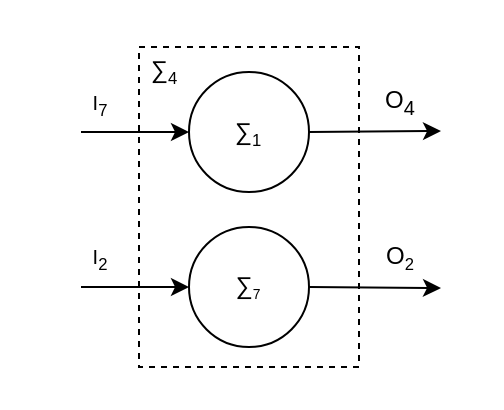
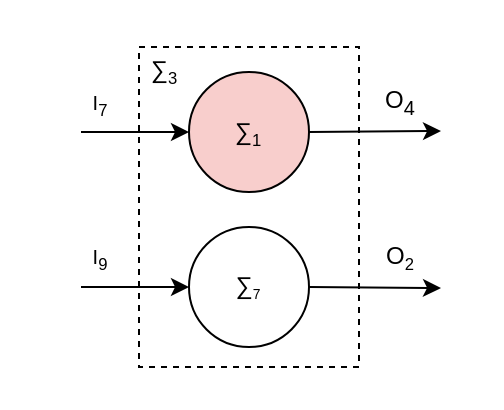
node "∑4": label "∑4" -> "∑3"
node "∑1": fillcolor #ffffff -> #f8cecc
node "I2": label "I2" -> "I9"
